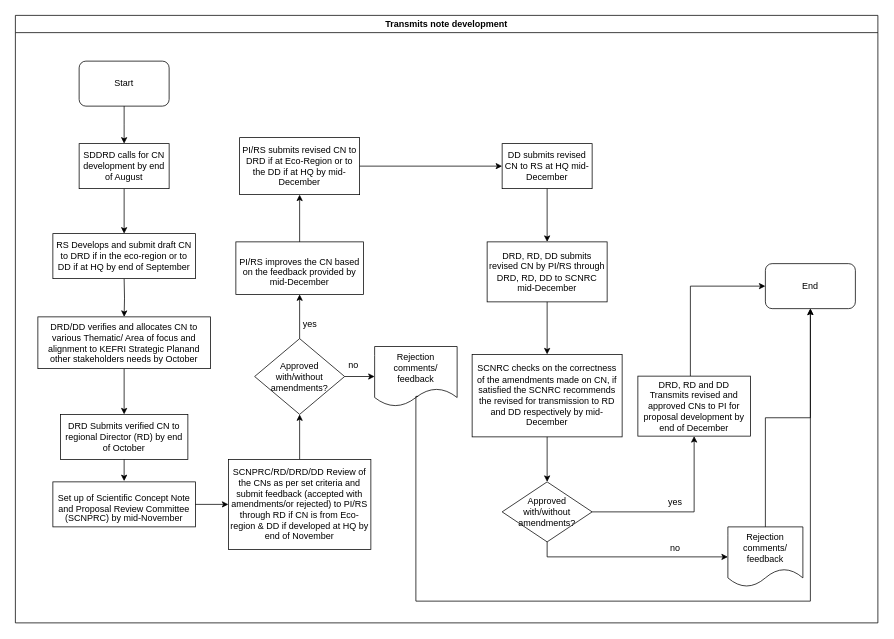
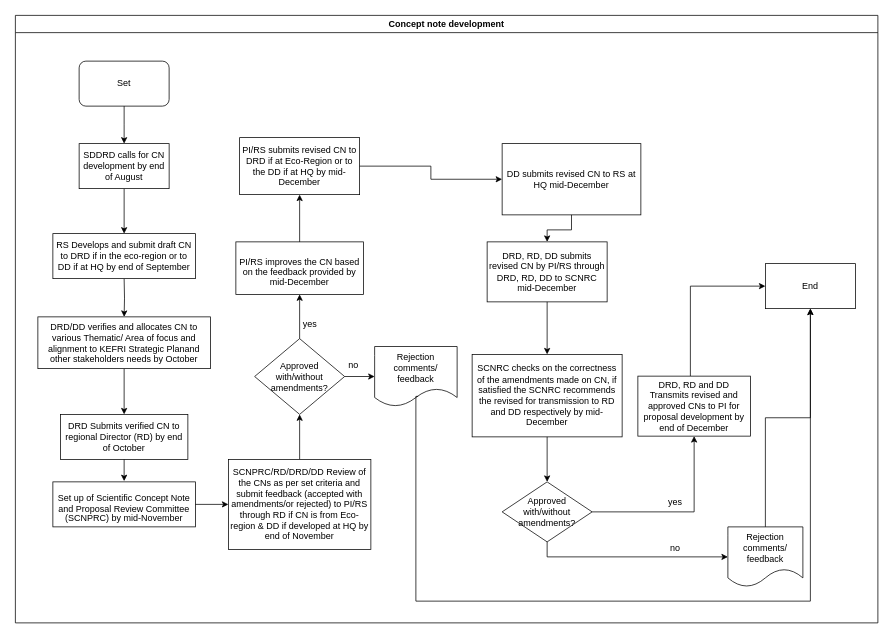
node "Transmits note development": label "Transmits note development" -> "Concept note development"
node "Start": label "Start" -> "Set"
node "DD submits revised CN to RS at HQ mid-December": size 90x45 -> 139x71
node "End": shape rounded rectangle -> rectangle
